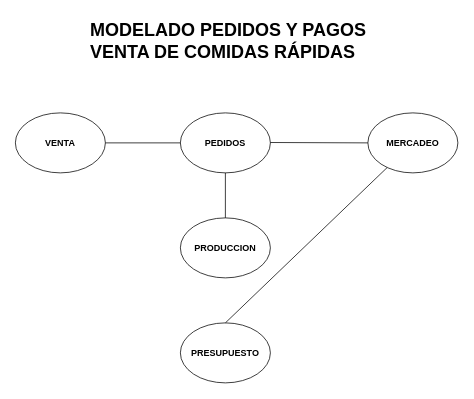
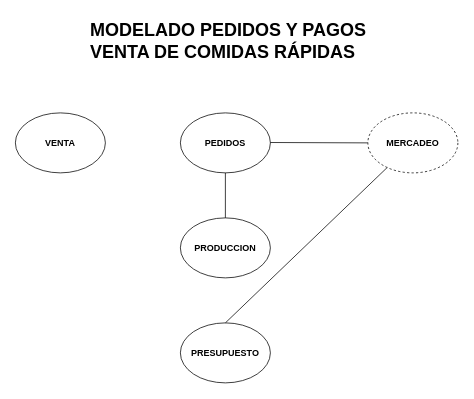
edge "VENTA" -- "PEDIDOS": removed
node "MERCADEO": style solid -> dashed
